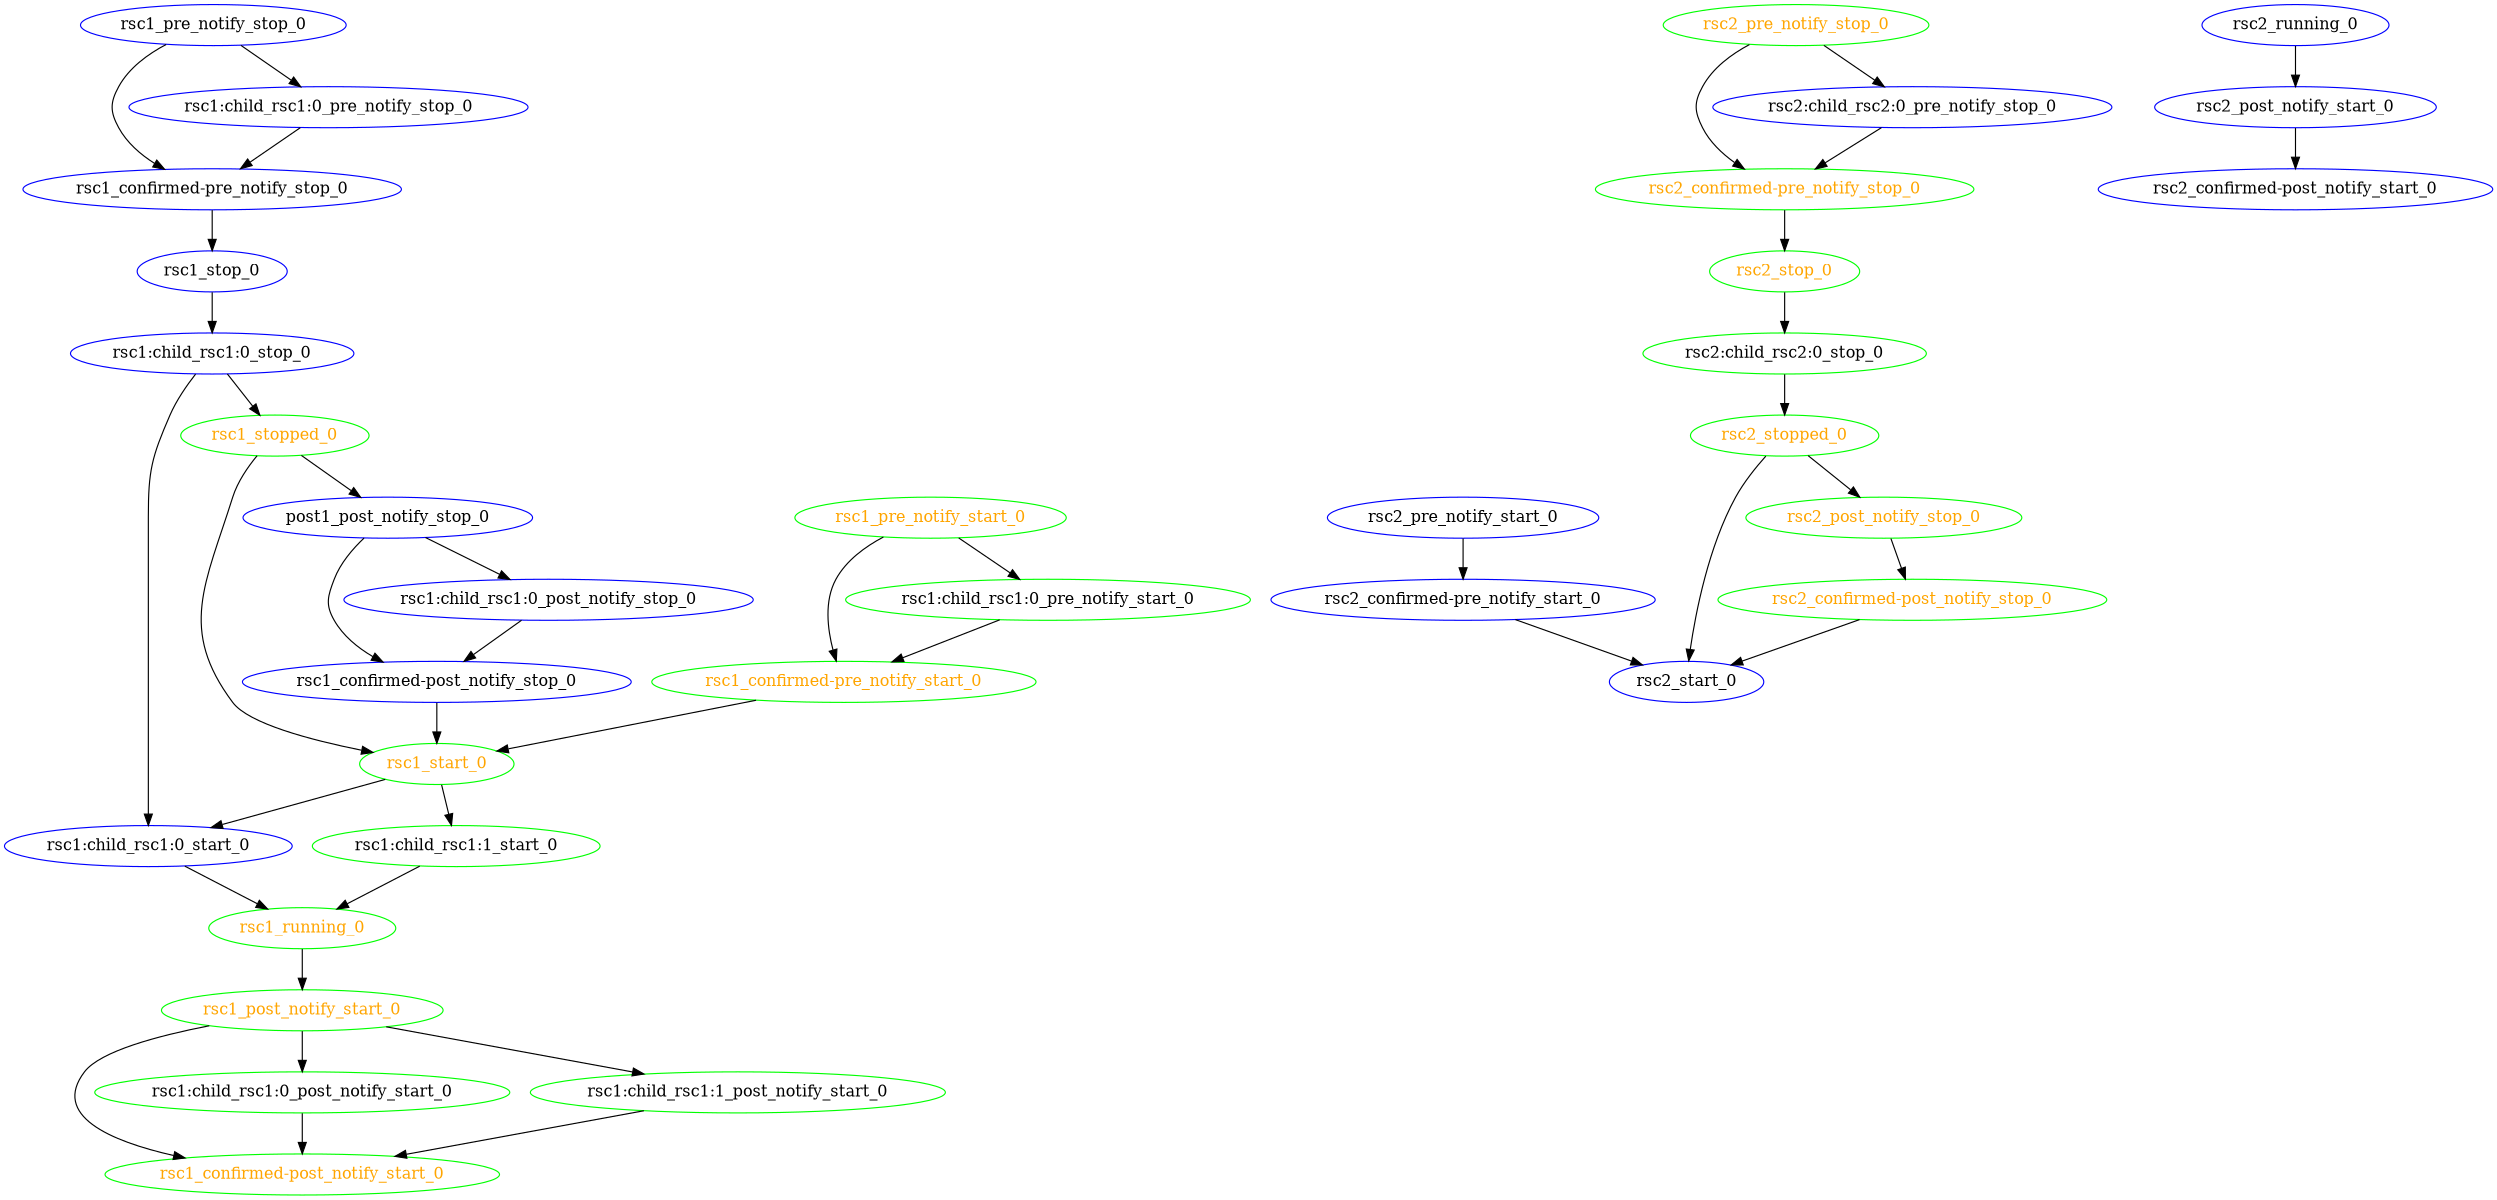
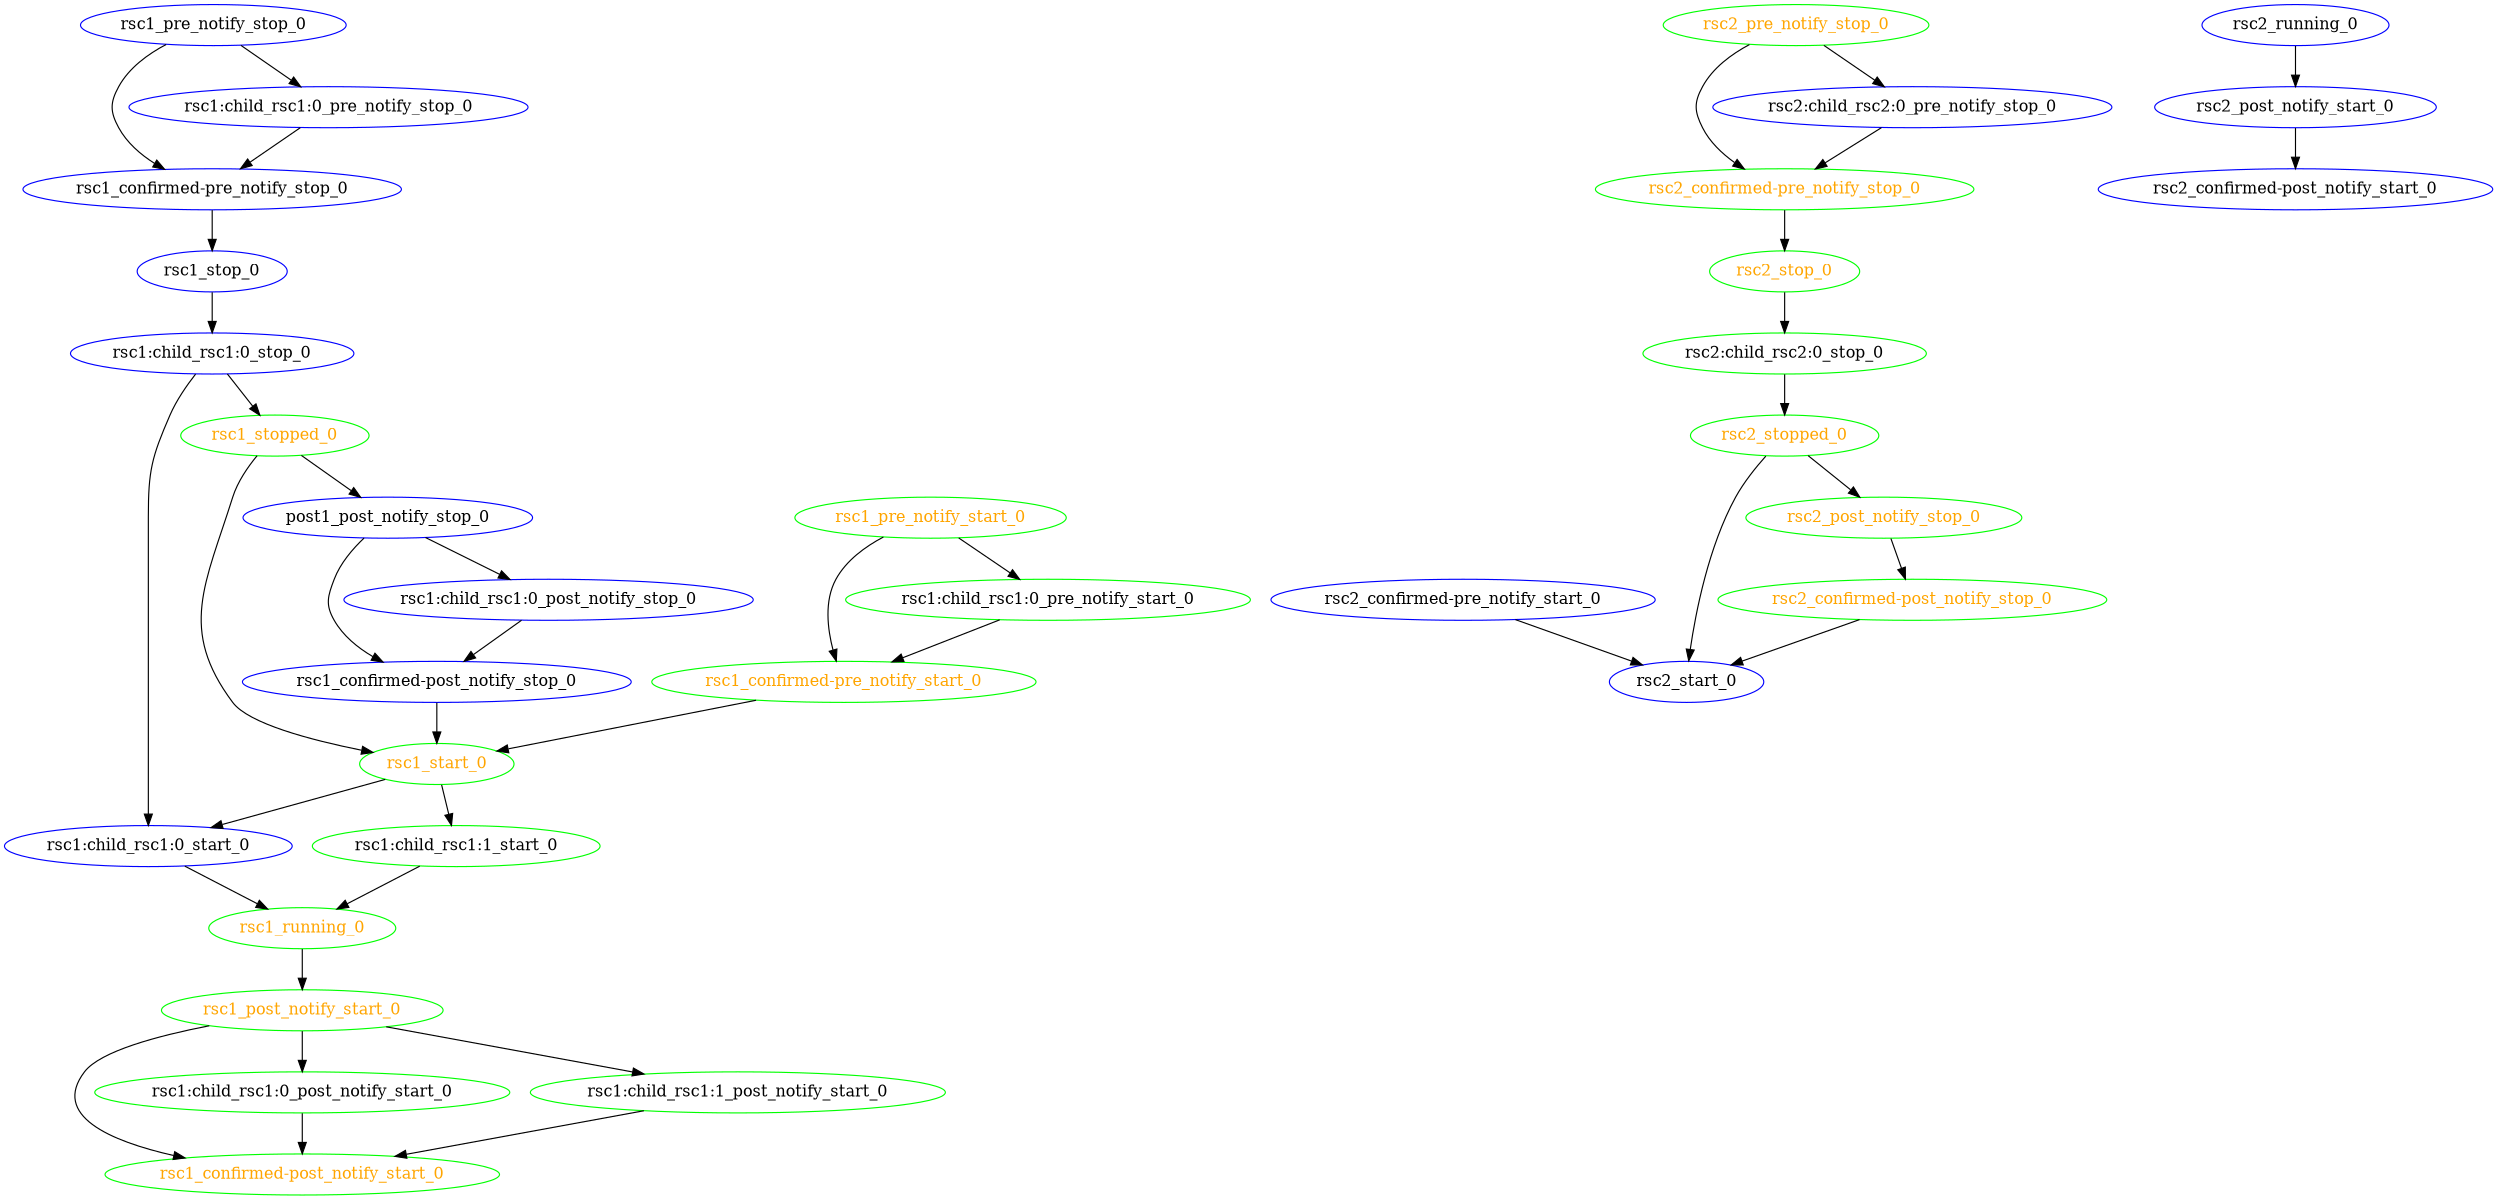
node "rsc2_pre_notify_start_0": removed
